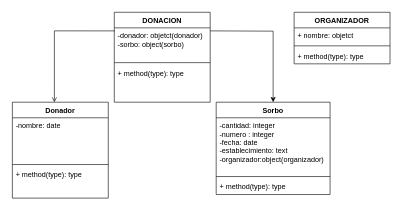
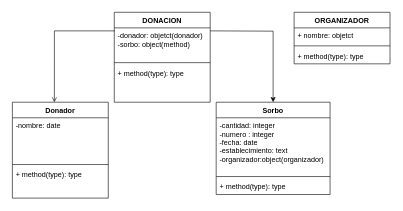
node "-donador: objetct(donador) -sorbo: object(sorbo)": label "-donador: objetct(donador) -sorbo: object(sorbo)" -> "-donador: objetct(donador) -sorbo: object(method)"
